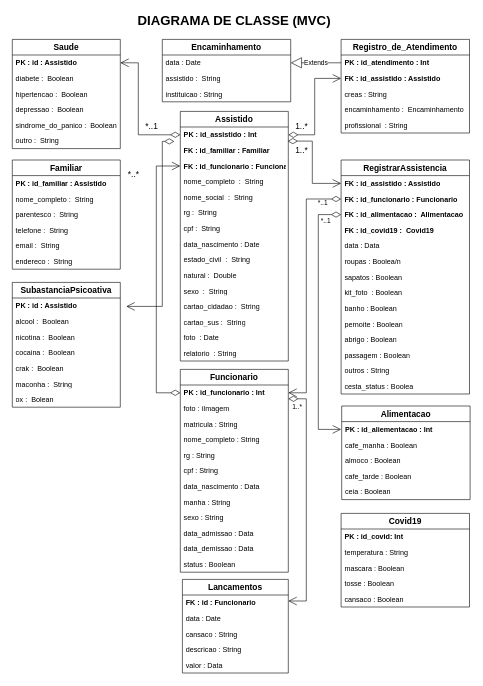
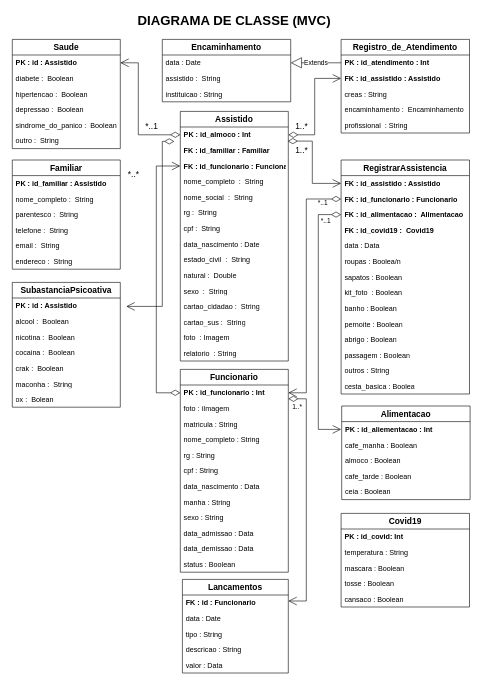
node "PK : id_assistido : Int": label "PK : id_assistido : Int" -> "PK : id_almoco : Int"
node "foto : Date": label "foto : Date" -> "foto : Imagem"
node "cesta_status : Boolea": label "cesta_status : Boolea" -> "cesta_basica : Boolea"
node "cansaco : String": label "cansaco : String" -> "tipo : String"
